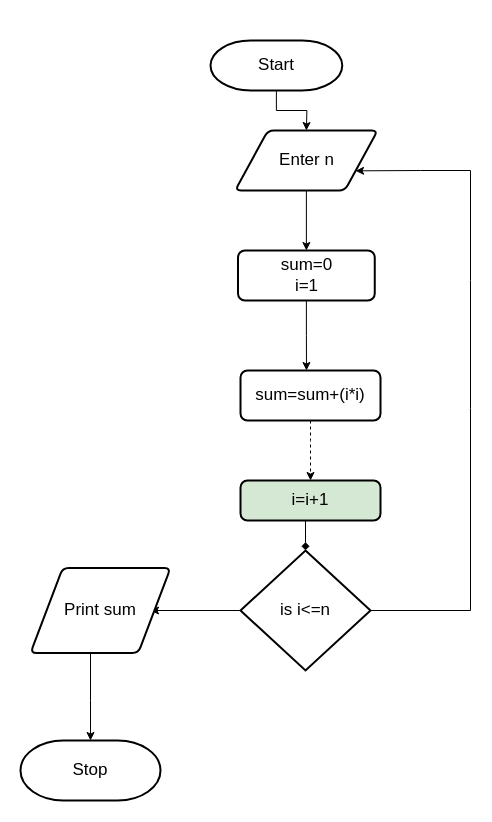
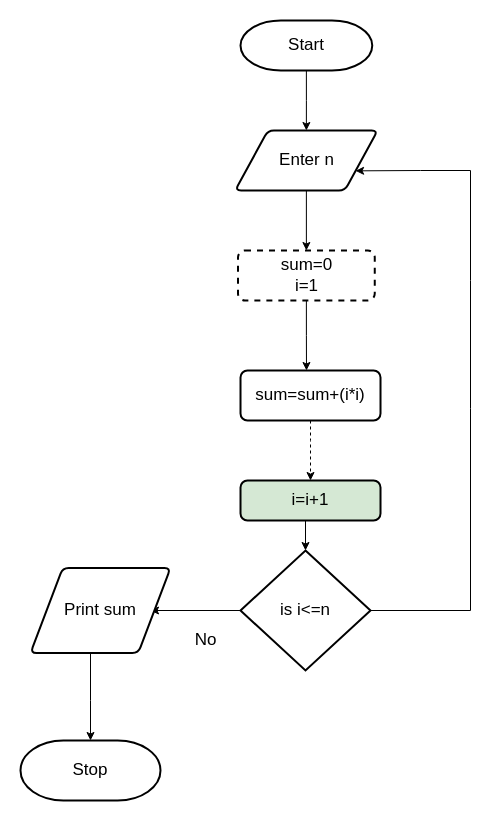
node "Start": moved (276, 66) -> (306, 46)
node "sum=0 i=1": style solid -> dashed
edge "i=i+1" -> "is i<=n": arrowhead diamond -> classic
node "No": added
